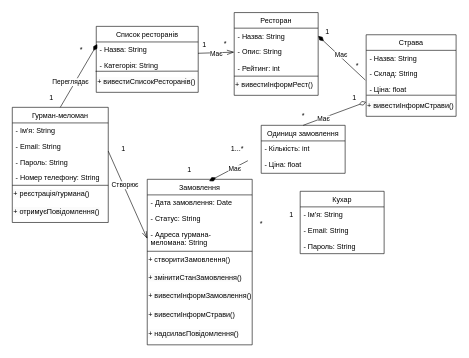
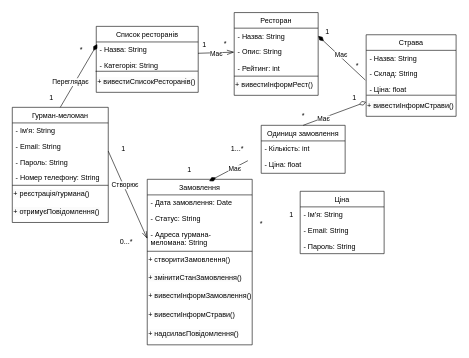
node "Кухар": label "Кухар" -> "Ціна"
node "0...*": added
